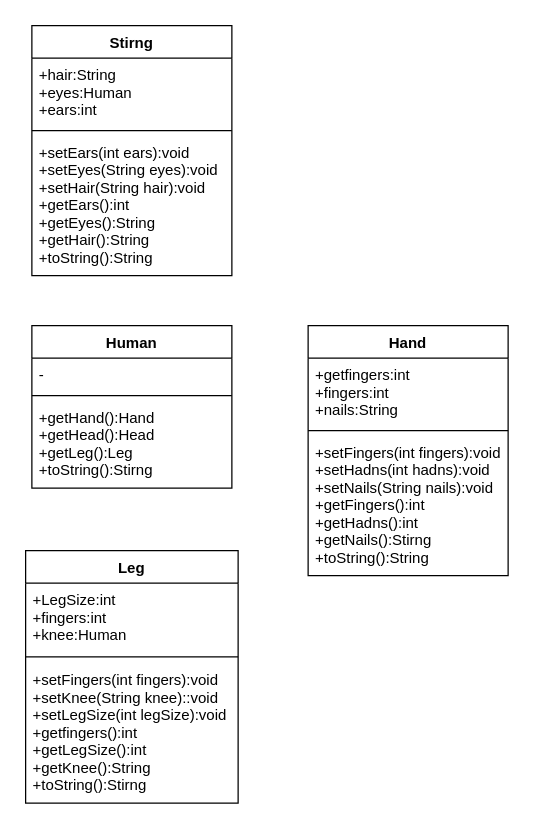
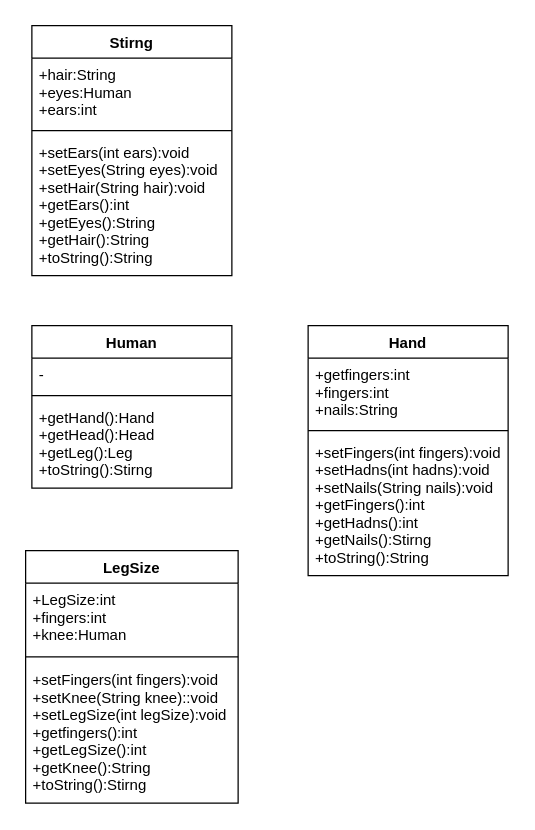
node "Leg": label "Leg" -> "LegSize"
